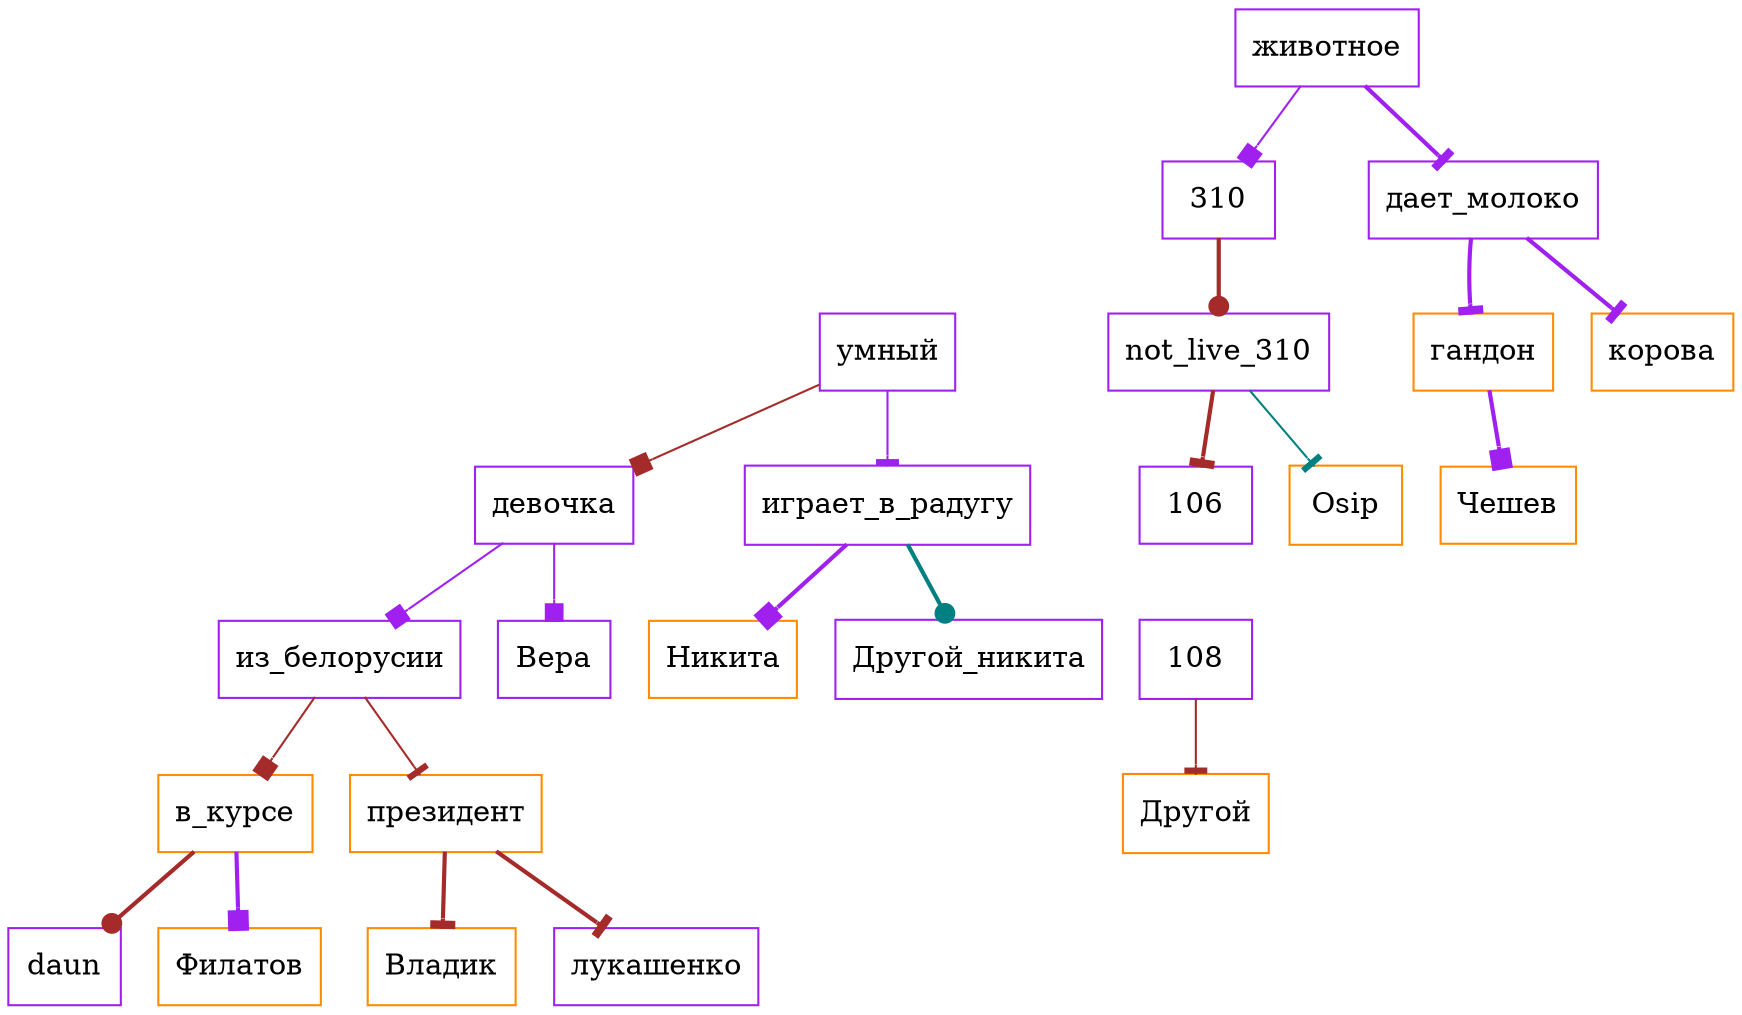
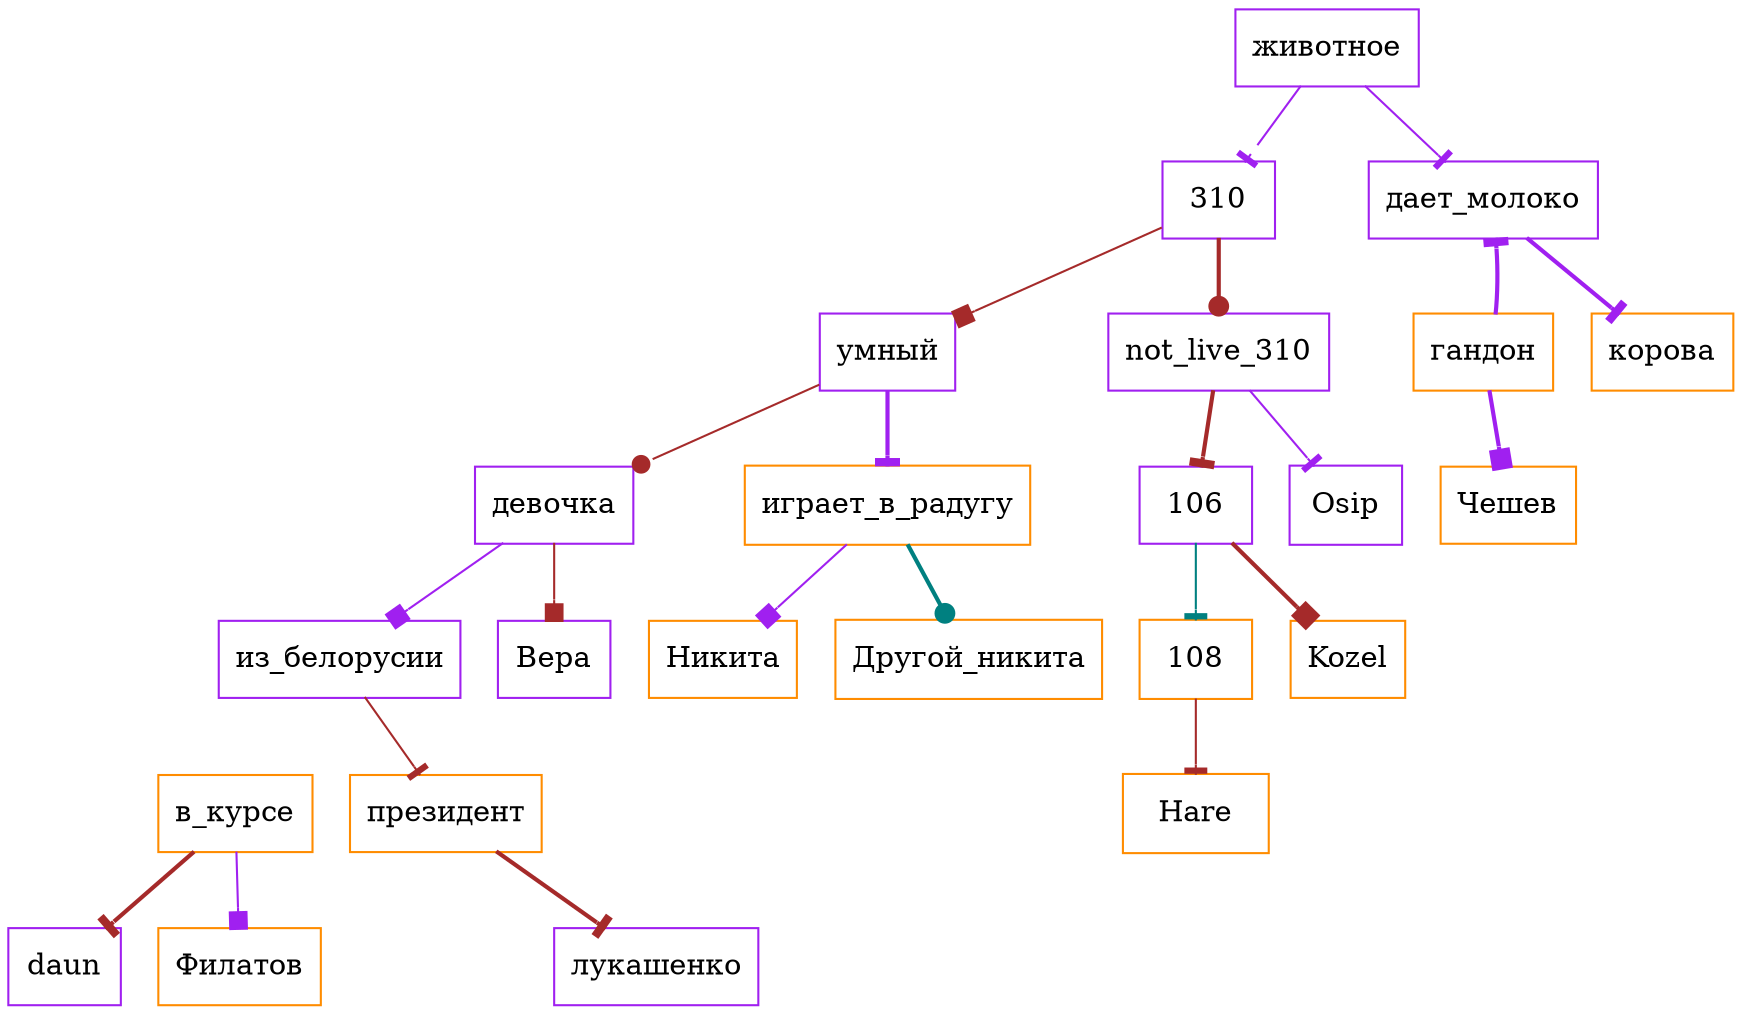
edge "животное" -> "310": arrowhead box -> tee
edge "животное" -> "дает_молоко": style bold -> solid
edge "310" -> "умный": added
edge "дает_молоко" -> "гандон": reversed
edge "умный" -> "девочка": arrowhead box -> dot
edge "умный" -> "играет_в_радугу": style solid -> bold
edge "not_live_310" -> "Osip": color teal -> purple
node "играет_в_радугу": color purple -> darkorange
node "Osip": color darkorange -> purple
edge "девочка" -> "Вера": color purple -> brown
edge "играет_в_радугу" -> "Никита": style bold -> solid
edge "106" -> "108": added
node "Другой_никита": color purple -> darkorange
node "108": color purple -> darkorange
node "Kozel": added
edge "из_белорусии" -> "в_курсе": removed
node "Другой": label "Другой" -> "Hare"
edge "в_курсе" -> "Филатов": style bold -> solid
edge "в_курсе" -> "daun": arrowhead dot -> tee
node "Владик": removed
